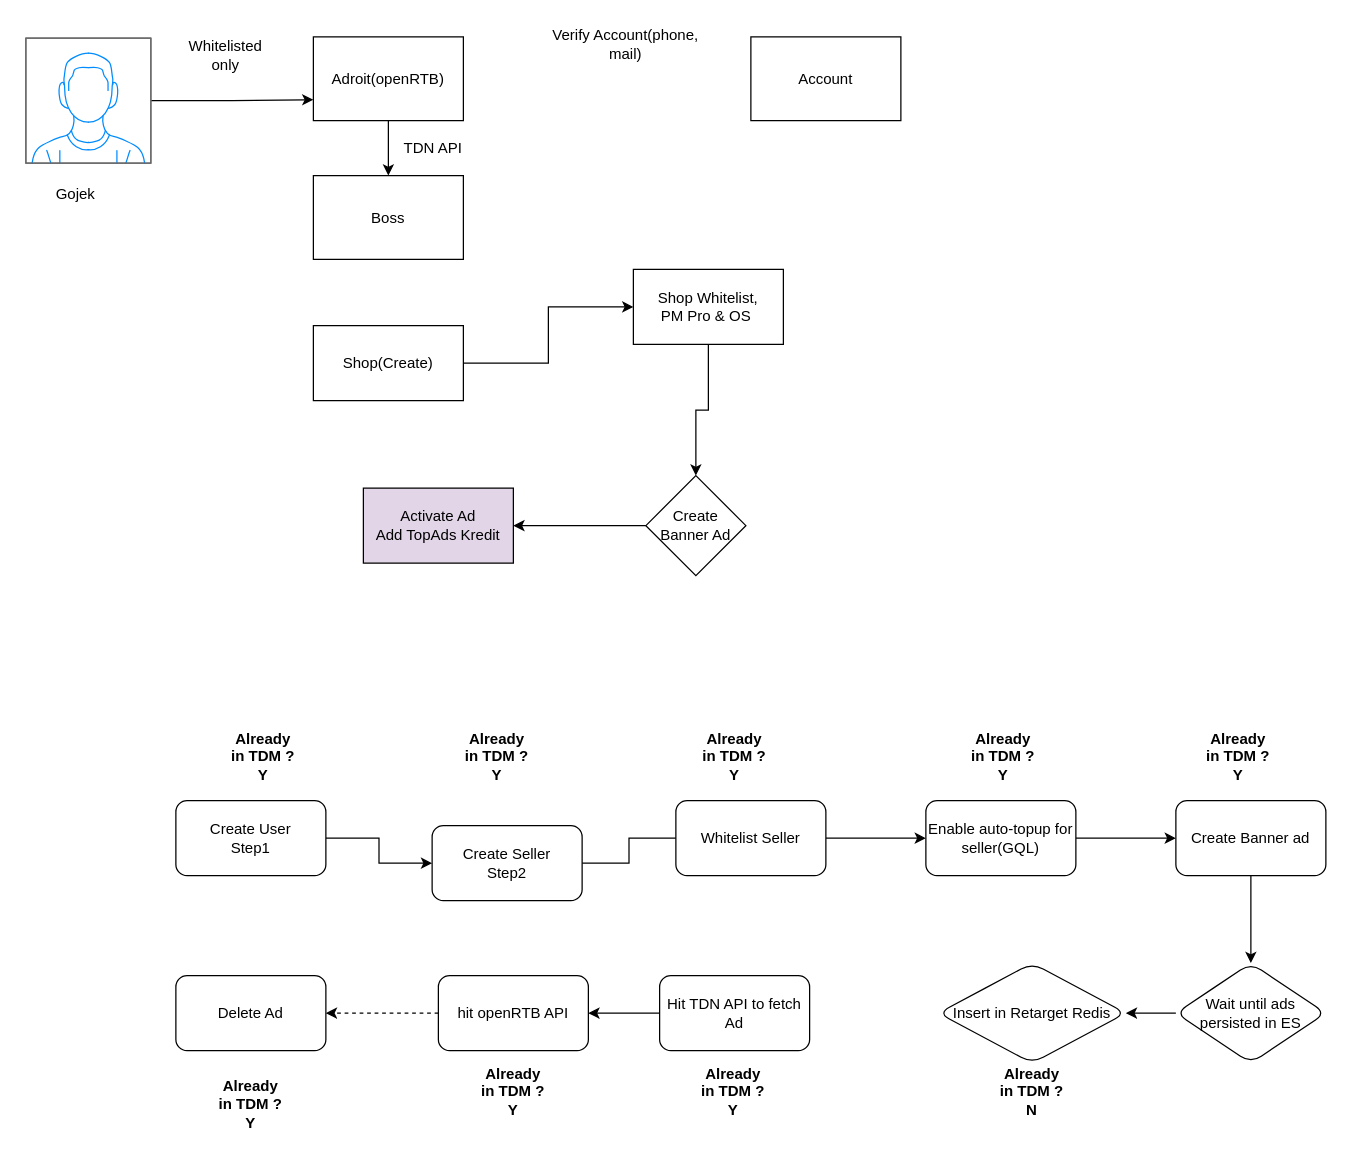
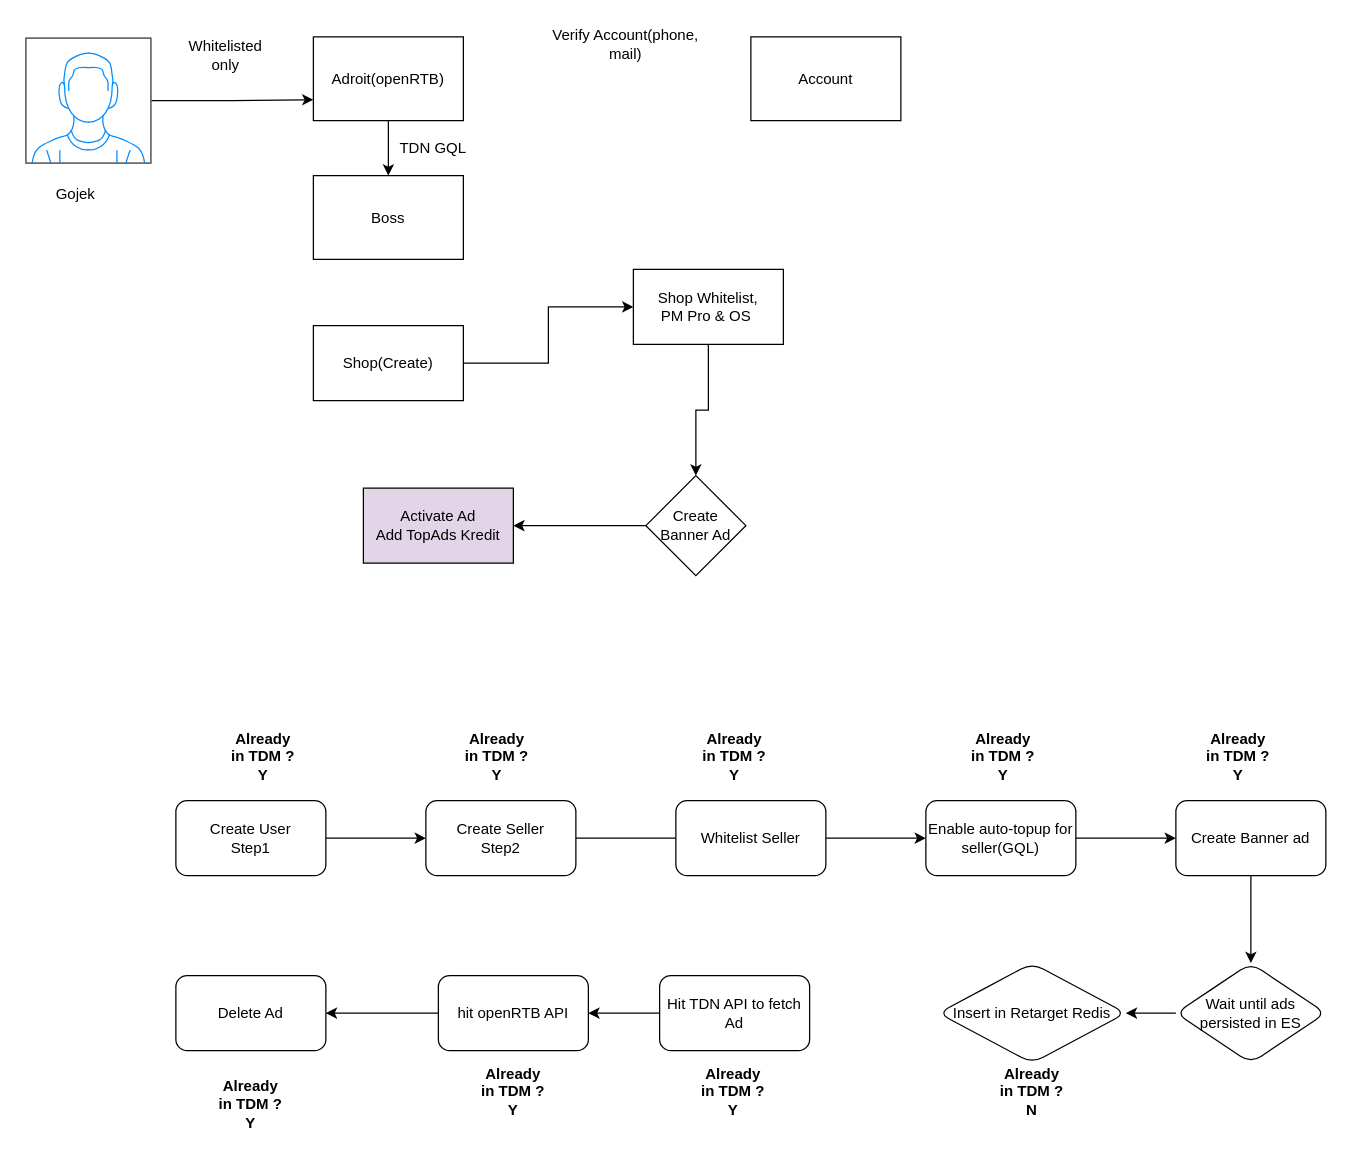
node "TDN API": label "TDN API" -> "TDN GQL"
node "Create Seller Step2": moved (507, 863) -> (501, 838)
edge "hit openRTB API" -> "Delete Ad": style dashed -> solid
